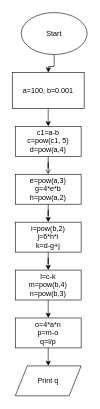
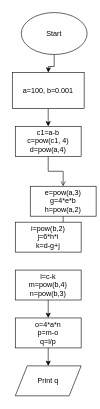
node "c1=a-b c=pow(c1, 5) d=pow(a,4)": label "c1=a-b c=pow(c1, 5) d=pow(a,4)" -> "c1=a-b c=pow(c1, 4) d=pow(a,4)"
node "e=pow(a,3) g=4*e*b h=pow(a,2)": moved (48, 189) -> (63, 201)
edge "i=pow(b,2) j=6*h*i k=d-g+j" -> "l=c-k m=pow(b,4) n=pow(b,3)": removed
